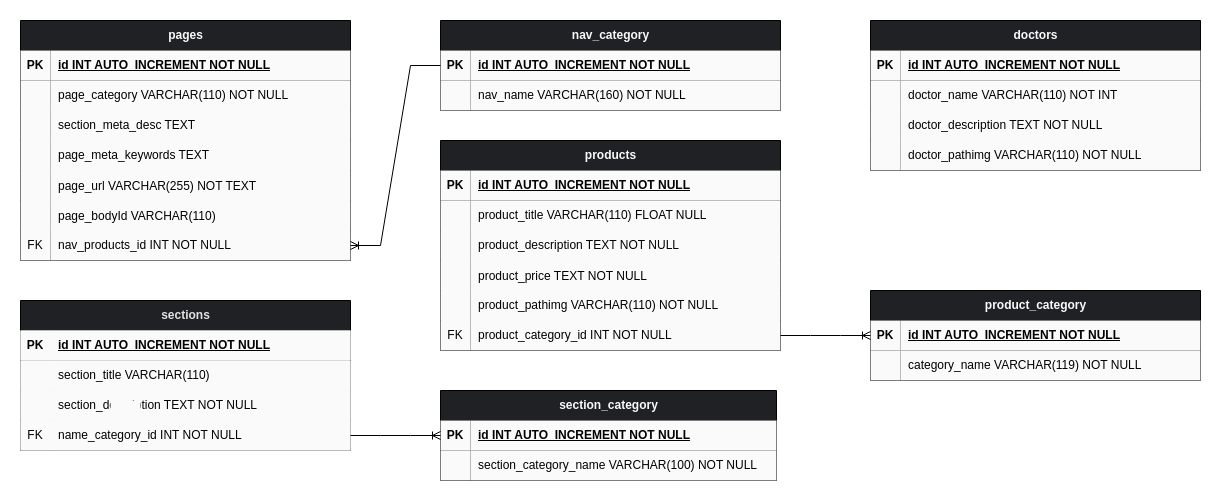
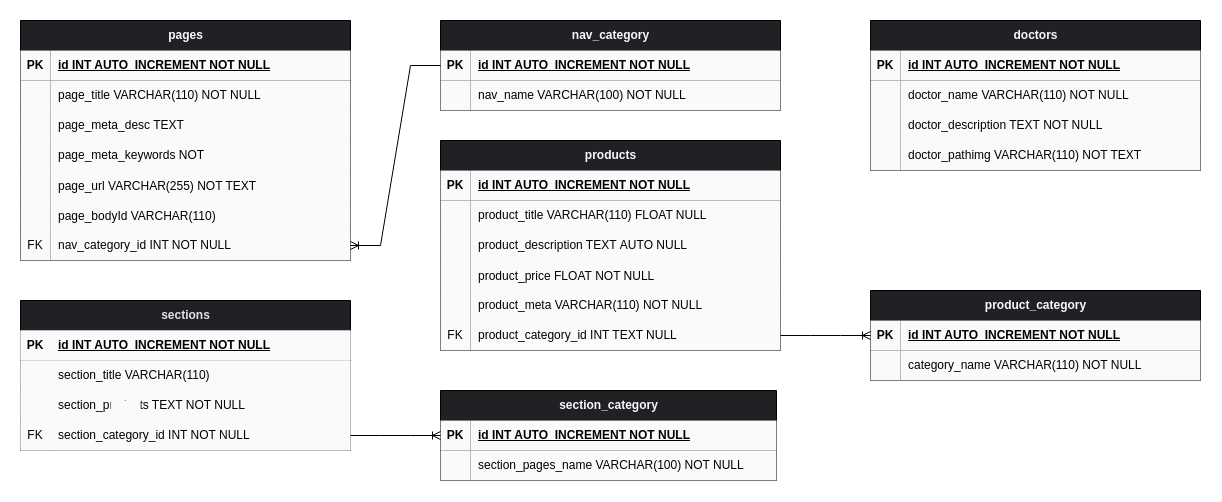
node "page_category VARCHAR(110) NOT NULL": label "page_category VARCHAR(110) NOT NULL" -> "page_title VARCHAR(110) NOT NULL"
node "nav_name VARCHAR(160) NOT NULL": label "nav_name VARCHAR(160) NOT NULL" -> "nav_name VARCHAR(100) NOT NULL"
node "doctor_name VARCHAR(110) NOT INT": label "doctor_name VARCHAR(110) NOT INT" -> "doctor_name VARCHAR(110) NOT NULL"
node "section_meta_desc TEXT": label "section_meta_desc TEXT" -> "page_meta_desc TEXT"
node "page_meta_keywords TEXT": label "page_meta_keywords TEXT" -> "page_meta_keywords NOT"
node "doctor_pathimg VARCHAR(110) NOT NULL": label "doctor_pathimg VARCHAR(110) NOT NULL" -> "doctor_pathimg VARCHAR(110) NOT TEXT"
node "nav_products_id INT NOT NULL": label "nav_products_id INT NOT NULL" -> "nav_category_id INT NOT NULL"
node "product_description TEXT NOT NULL": label "product_description TEXT NOT NULL" -> "product_description TEXT AUTO NULL"
node "product_price TEXT NOT NULL": label "product_price TEXT NOT NULL" -> "product_price FLOAT NOT NULL"
node "product_pathimg VARCHAR(110) NOT NULL": label "product_pathimg VARCHAR(110) NOT NULL" -> "product_meta VARCHAR(110) NOT NULL"
node "product_category_id INT NOT NULL": label "product_category_id INT NOT NULL" -> "product_category_id INT TEXT NULL"
node "category_name VARCHAR(119) NOT NULL": label "category_name VARCHAR(119) NOT NULL" -> "category_name VARCHAR(110) NOT NULL"
node "section_description TEXT NOT NULL": label "section_description TEXT NOT NULL" -> "section_products TEXT NOT NULL"
node "name_category_id INT NOT NULL": label "name_category_id INT NOT NULL" -> "section_category_id INT NOT NULL"
node "section_category_name VARCHAR(100) NOT NULL": label "section_category_name VARCHAR(100) NOT NULL" -> "section_pages_name VARCHAR(100) NOT NULL"
